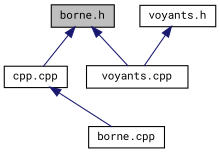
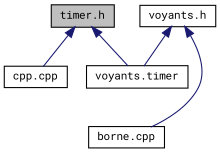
node "borne.h": label "borne.h" -> "timer.h"
node "voyants.cpp": label "voyants.cpp" -> "voyants.timer"
edge "borne.cpp" -> "cpp.cpp": now "borne.cpp" -> "voyants.h"
